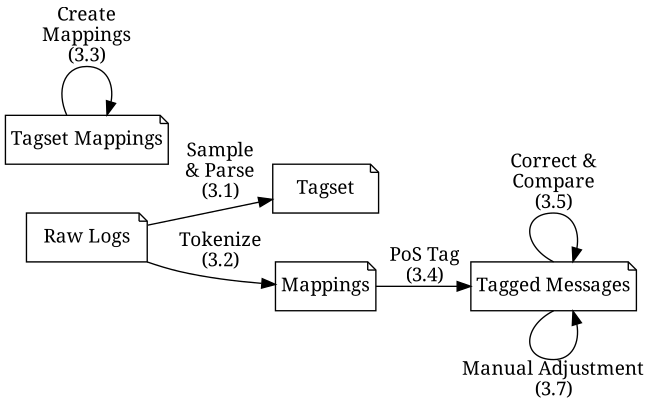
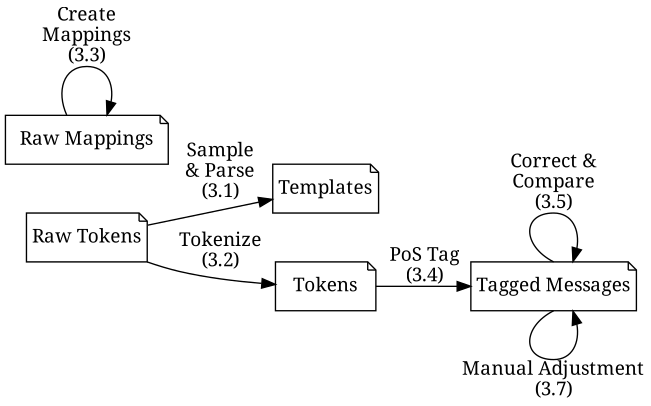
node "Tagset Mappings": label "Tagset Mappings" -> "Raw Mappings"
node "Tagset": label "Tagset" -> "Templates"
node "Raw Logs": label "Raw Logs" -> "Raw Tokens"
node "Mappings": label "Mappings" -> "Tokens"
